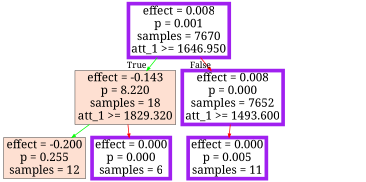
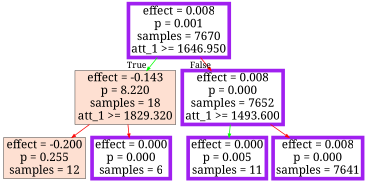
edge "effect = 0.008 p = 0.000 samples = 7652 att_1 >= 1493.600" -> "effect = 0.000 p = 0.005 samples = 11": color red -> green
edge "effect = -0.143 p = 8.220 samples = 18 att_1 >= 1829.320" -> "effect = -0.200 p = 0.255 samples = 12": color green -> red
node "effect = 0.008 p = 0.000 samples = 7641": added
